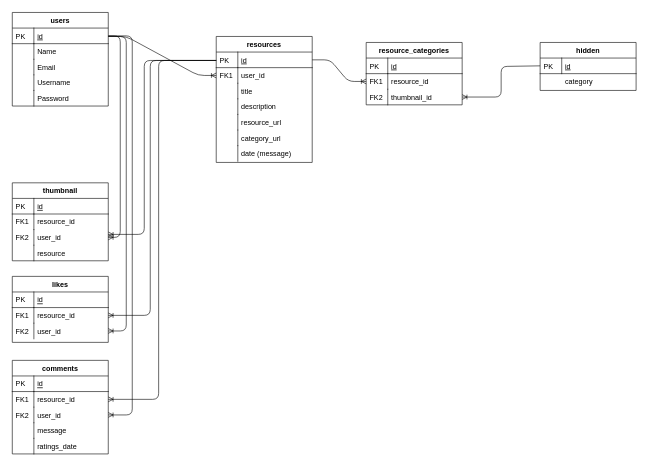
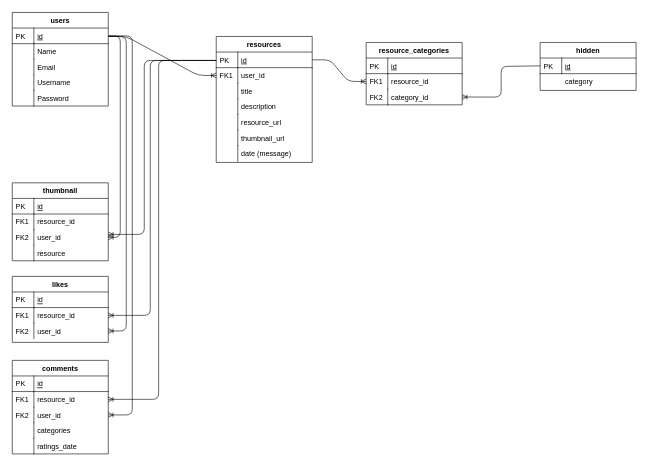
node "thumbnail_id": label "thumbnail_id" -> "category_id"
node "category_url": label "category_url" -> "thumbnail_url"
node "message": label "message" -> "categories"
